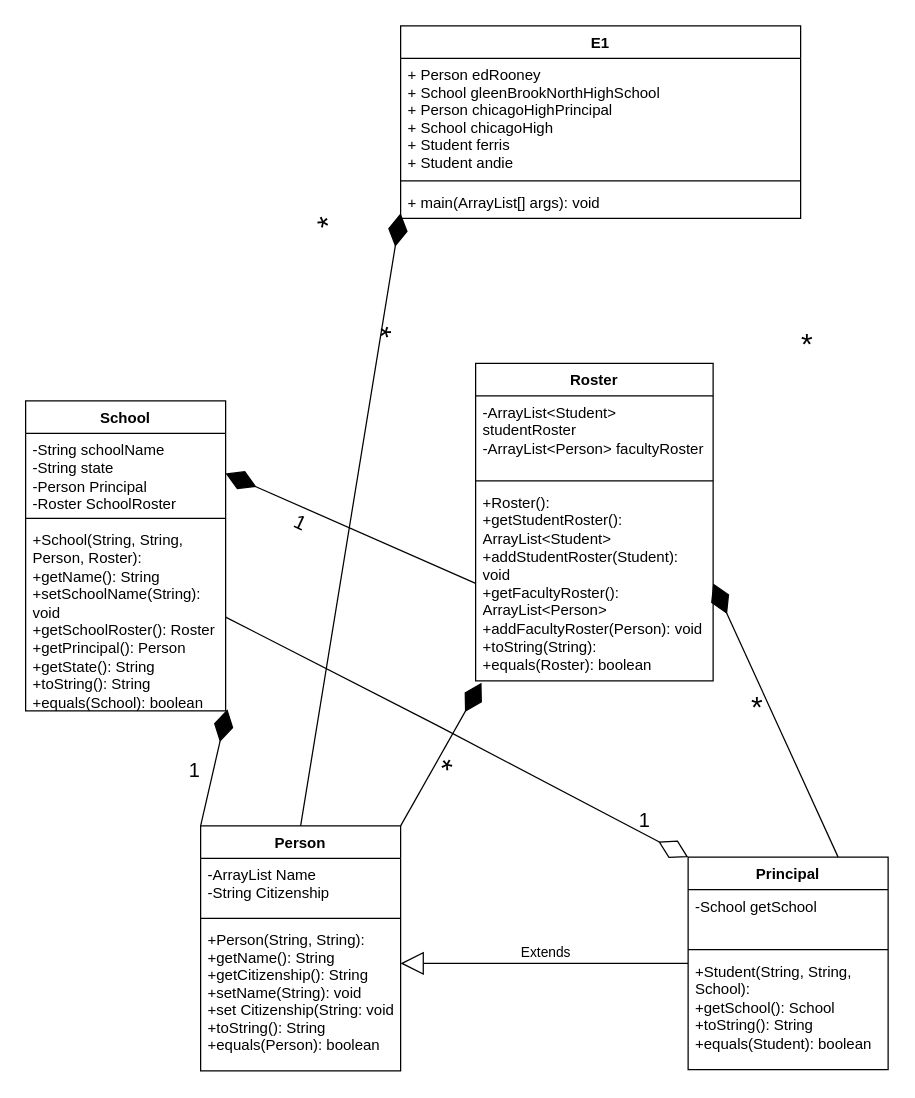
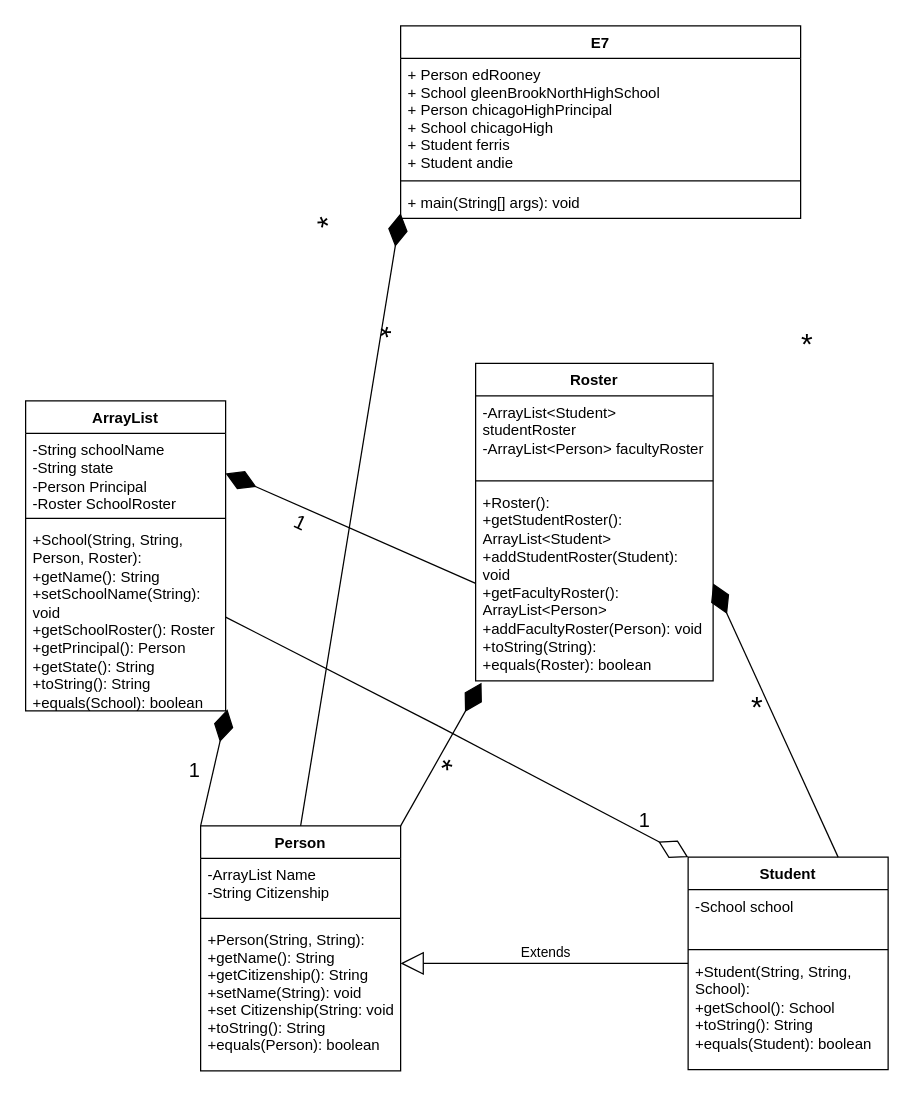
node "E1": label "E1" -> "E7"
node "+ main(ArrayList[] args): void": label "+ main(ArrayList[] args): void" -> "+ main(String[] args): void"
node "School": label "School" -> "ArrayList"
node "Principal": label "Principal" -> "Student"
node "-School getSchool": label "-School getSchool" -> "-School school"
